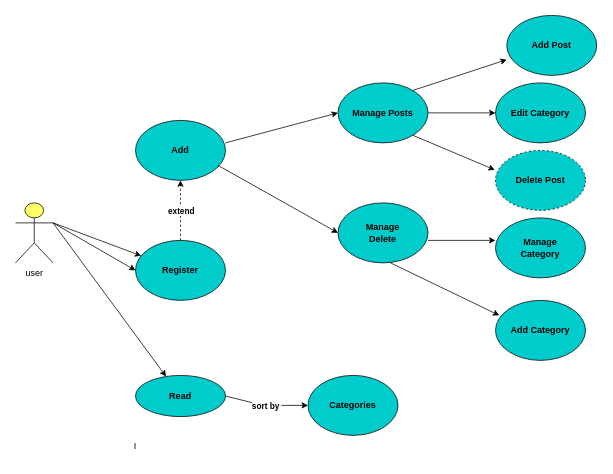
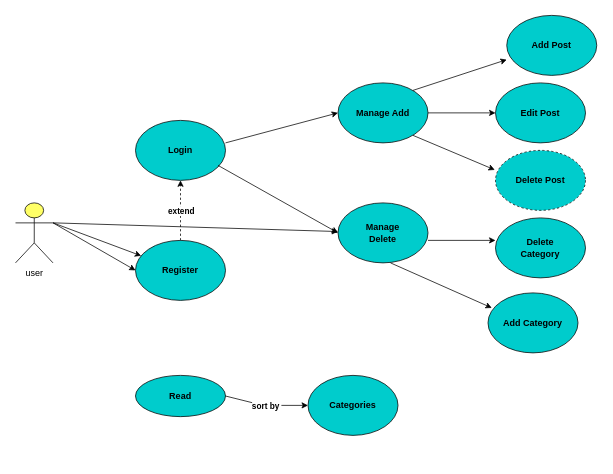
node "Manage Posts": label "Manage Posts" -> "Manage Add"
node "Edit Category": label "Edit Category" -> "Edit Post"
node "Add": label "Add" -> "Login"
node "Manage Category": label "Manage Category" -> "Delete Category"
edge "user" -> "Read": now "user" -> "Manage Delete"
node "Add Category": moved (540, 330) -> (533, 323)
node "I": removed
